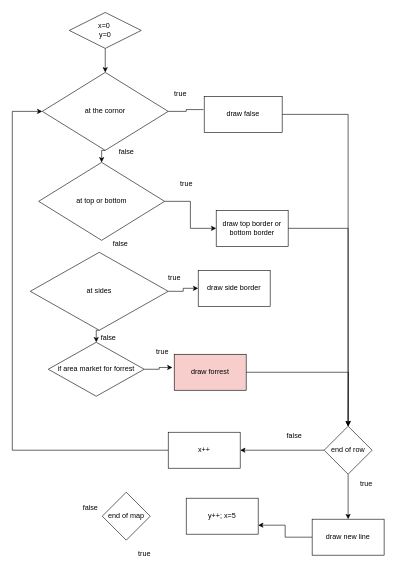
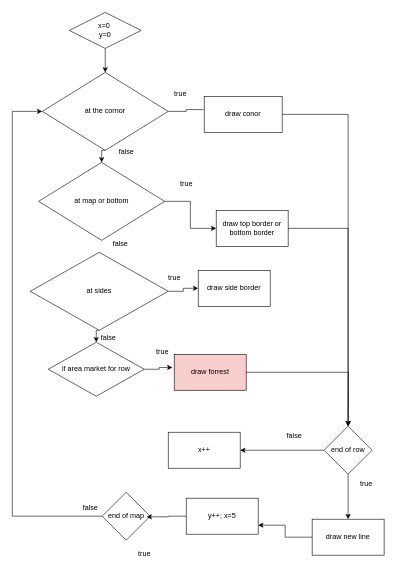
node "draw false": label "draw false" -> "draw conor"
node "at top or bottom": label "at top or bottom" -> "at map or bottom"
node "if area market for forrest": label "if area market for forrest" -> "if area market for row"
edge "x++" -> "at the cornor": removed
edge "end of map" -> "at the cornor": added
edge "y++; x=5" -> "end of map": added
